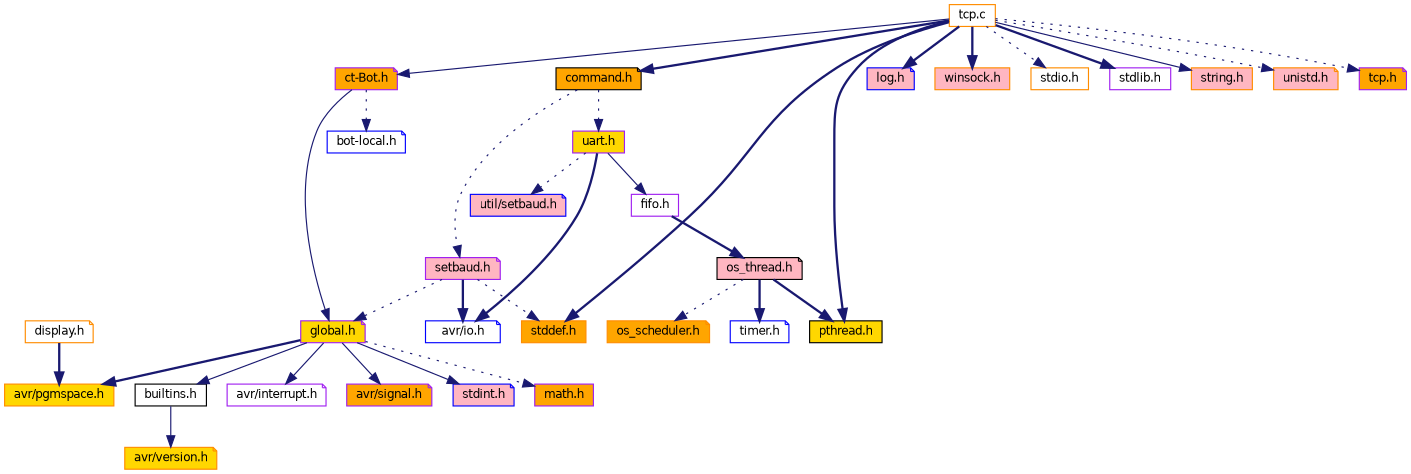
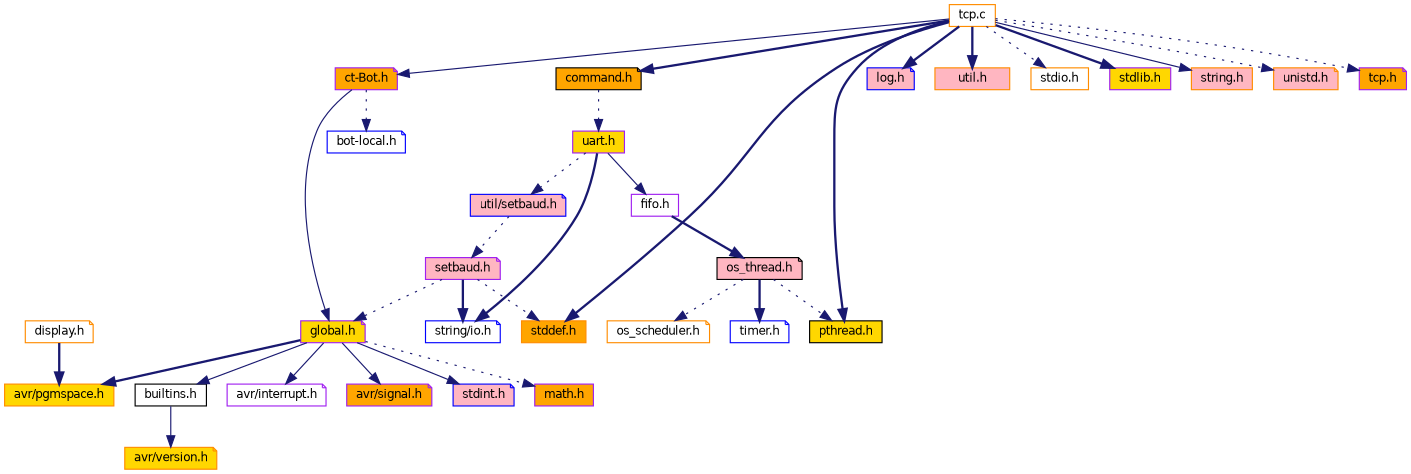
node "winsock.h": label "winsock.h" -> "util.h"
node "stdlib.h": fillcolor white -> gold
edge "command.h" -> "setbaud.h": now "util/setbaud.h" -> "setbaud.h"
edge "os_thread.h" -> "pthread.h": style bold -> dotted
node "avr/io.h": label "avr/io.h" -> "string/io.h"
node "os_scheduler.h": fillcolor orange -> white
